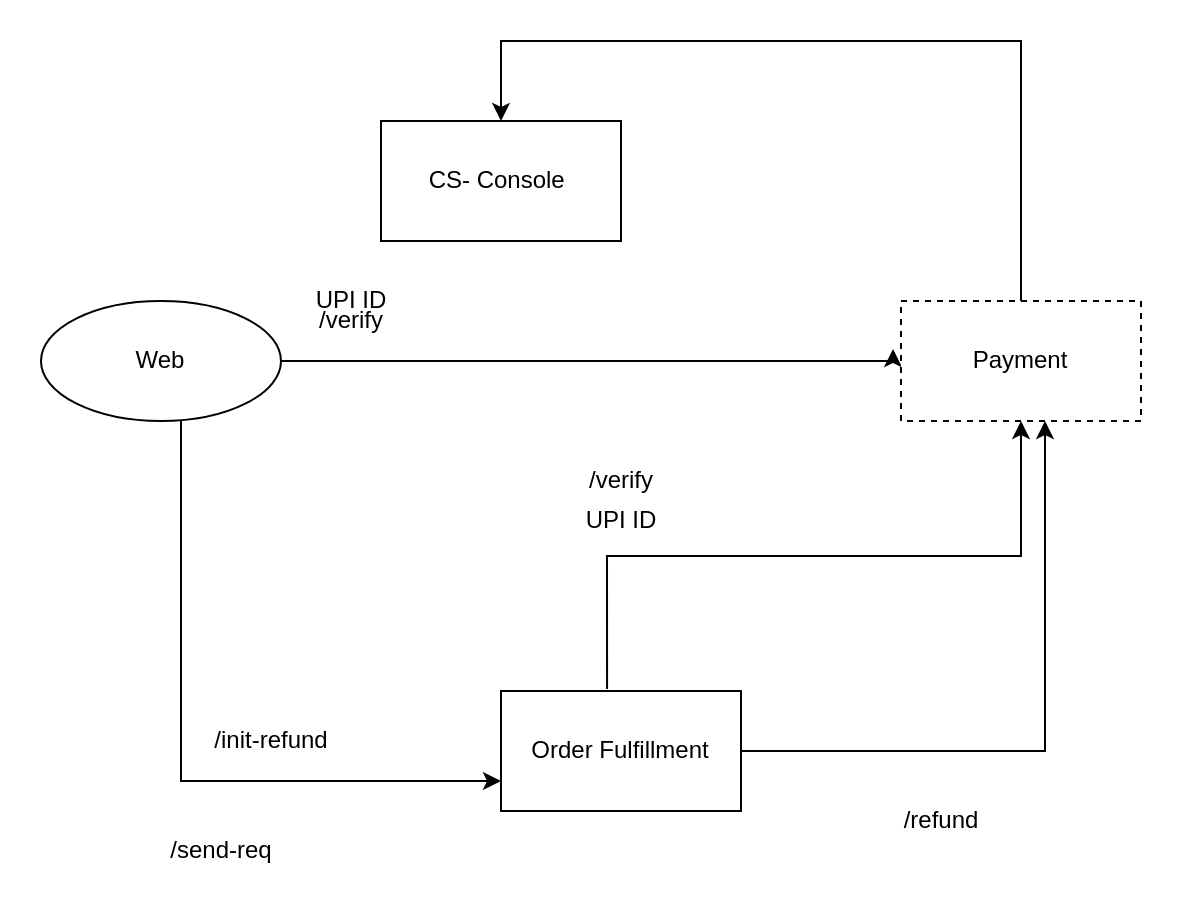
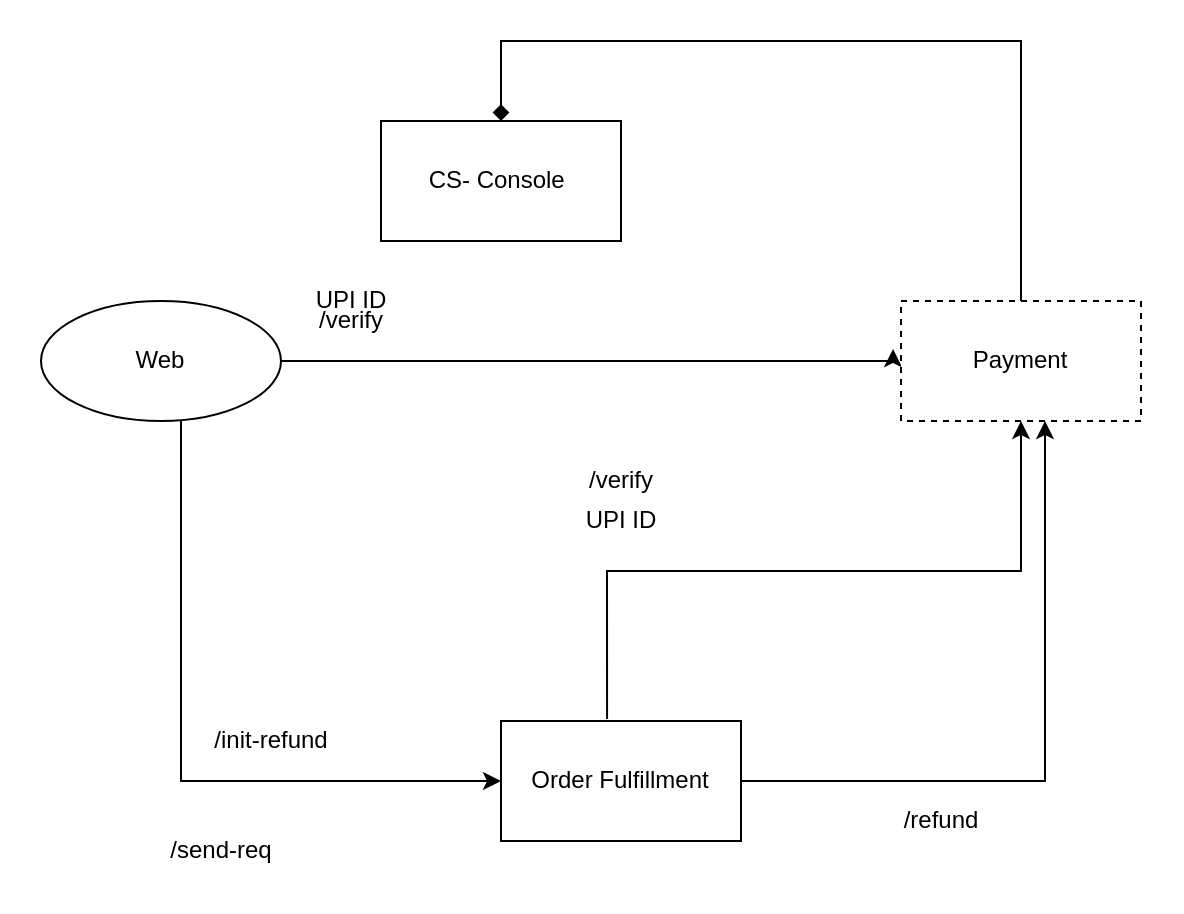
edge "Payment" -> "CS- Console": arrowhead classic -> diamond
node "Order Fulfillment": moved (621, 751) -> (621, 781)
